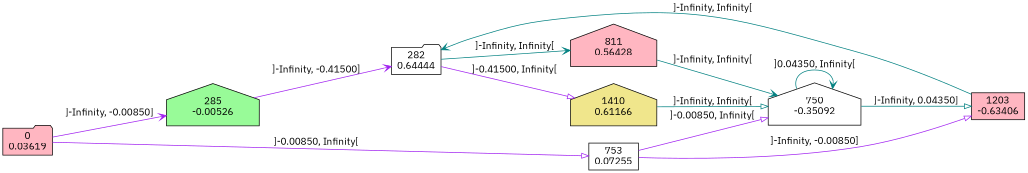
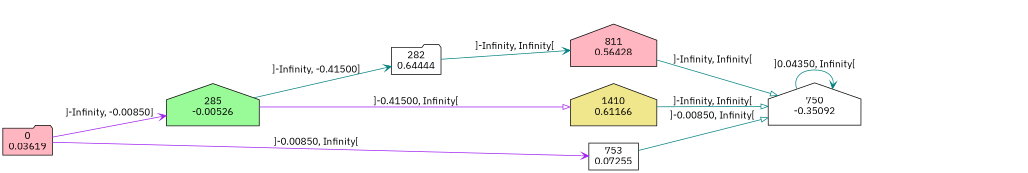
edge "811 0.56428" -> "750 -0.35092": arrowhead vee -> onormal
edge "282 0.64444" -> "1410 0.61166": now "285 -0.00526" -> "1410 0.61166"
edge "285 -0.00526" -> "282 0.64444": color purple -> teal
node "1203 -0.63406": removed
edge "753 0.07255" -> "750 -0.35092": color purple -> teal
edge "0 0.03619" -> "753 0.07255": arrowhead onormal -> vee
